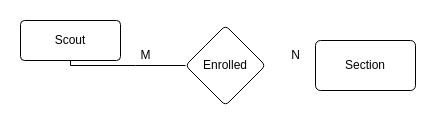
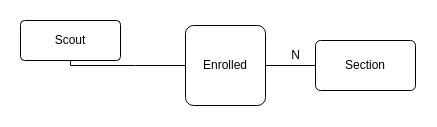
node "M": removed
node "Enrolled": shape diamond -> rounded rectangle
edge "Enrolled" -- "Section": added
